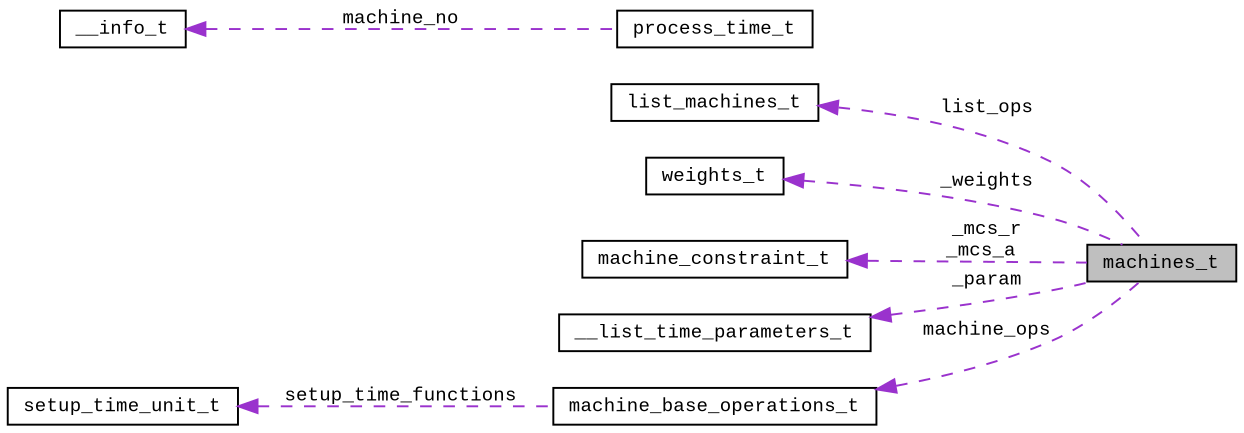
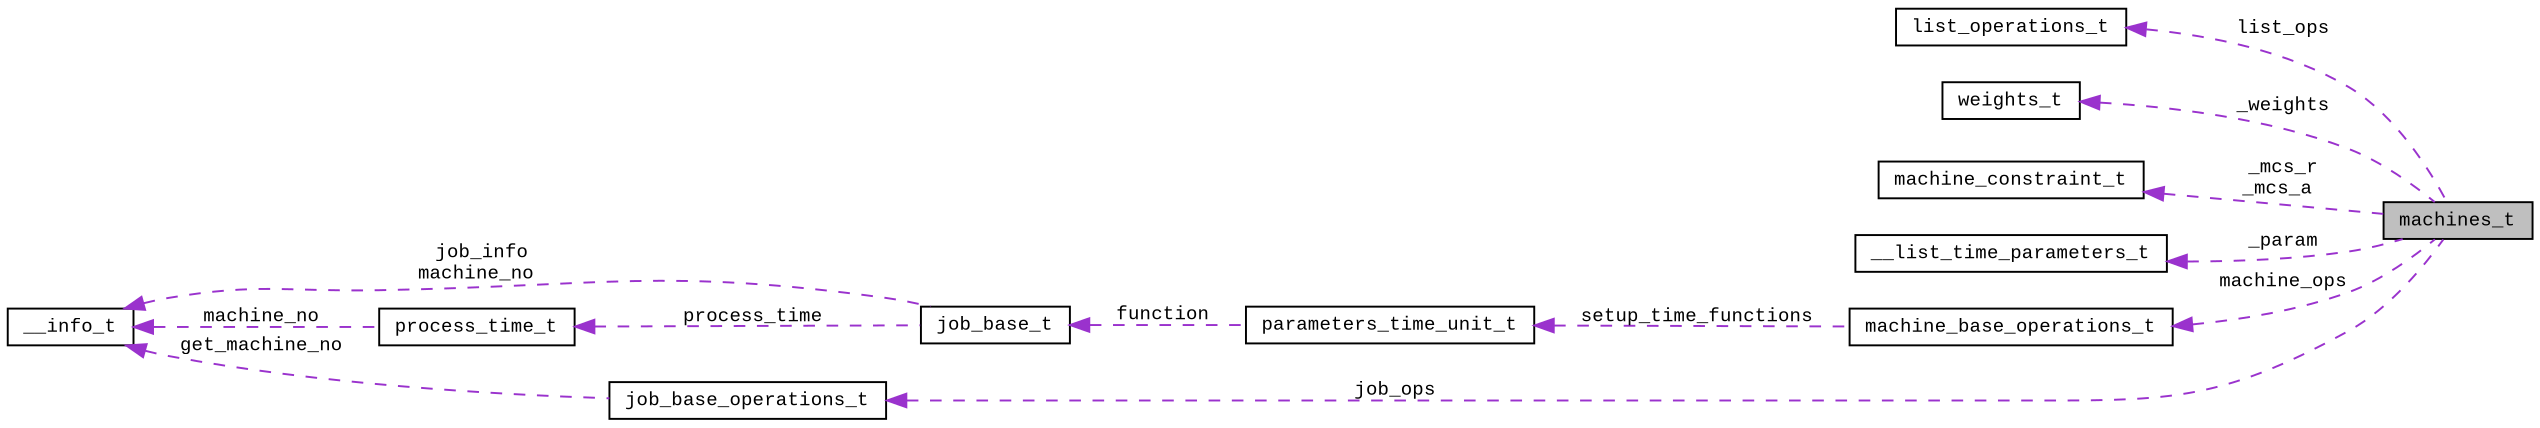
node "list_machines_t": label "list_machines_t" -> "list_operations_t"
node "job_base_t": added
node "job_base_operations_t": added
node "setup_time_unit_t": label "setup_time_unit_t" -> "parameters_time_unit_t"
